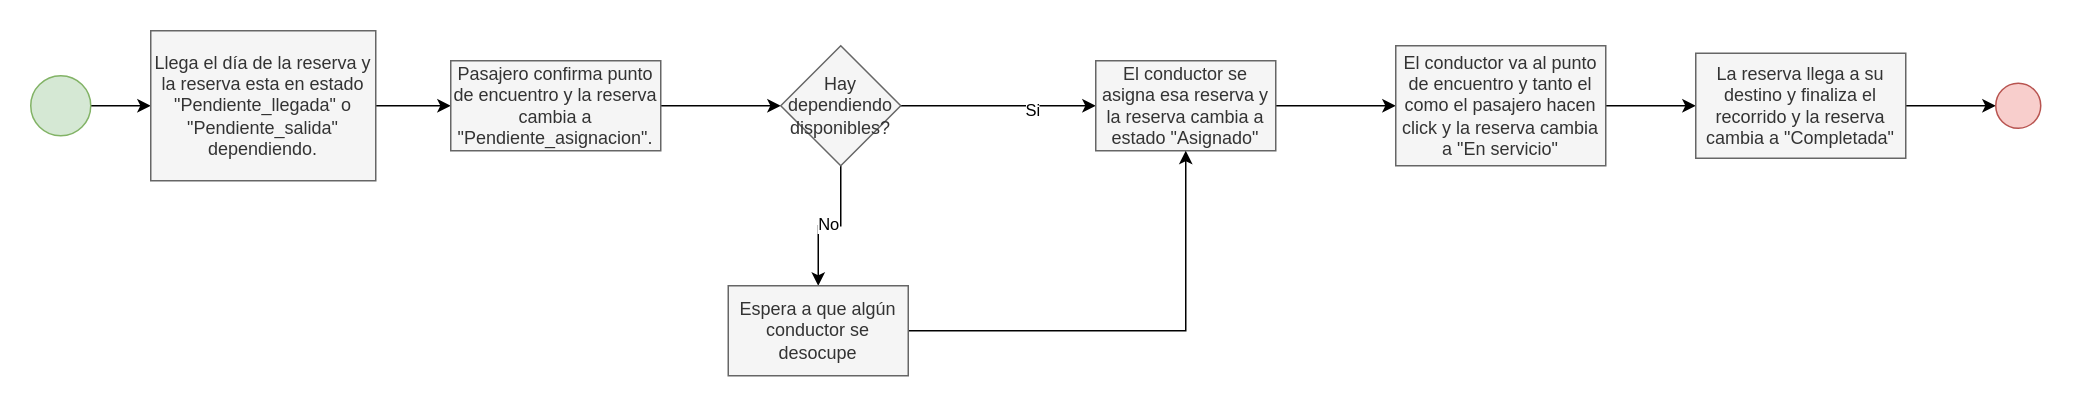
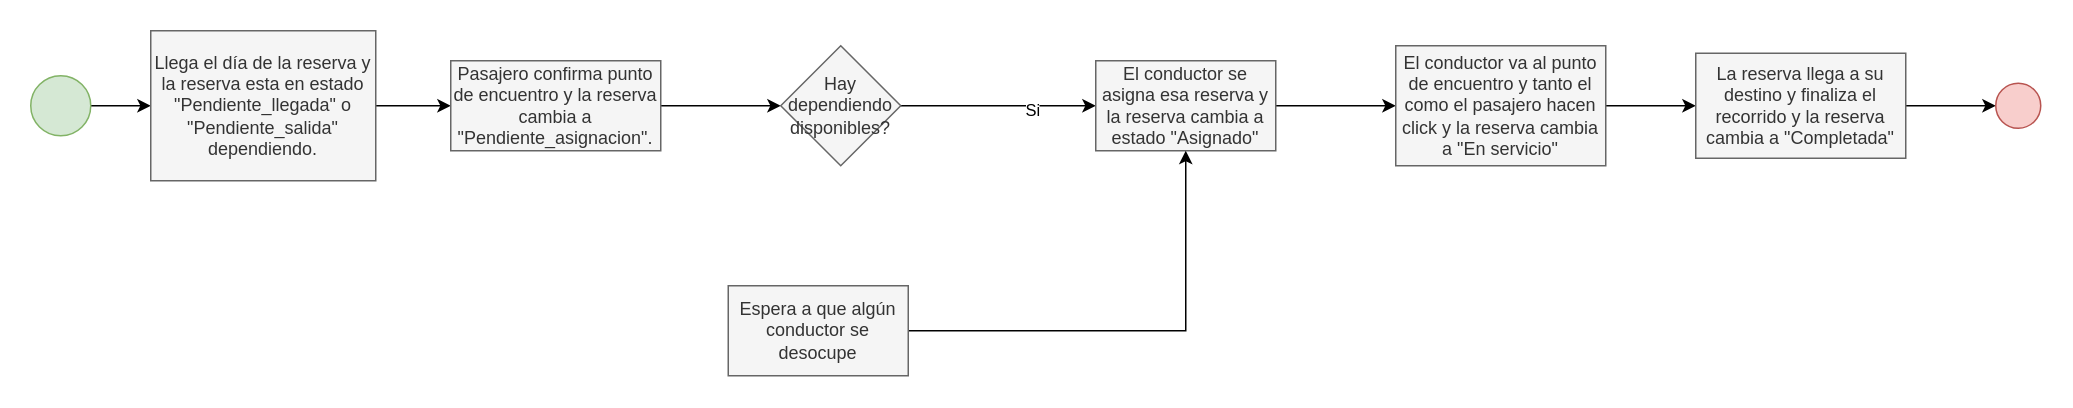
edge "Hay dependiendo disponibles?" -> "Espera a que algún conductor se desocupe": removed, label "No"
